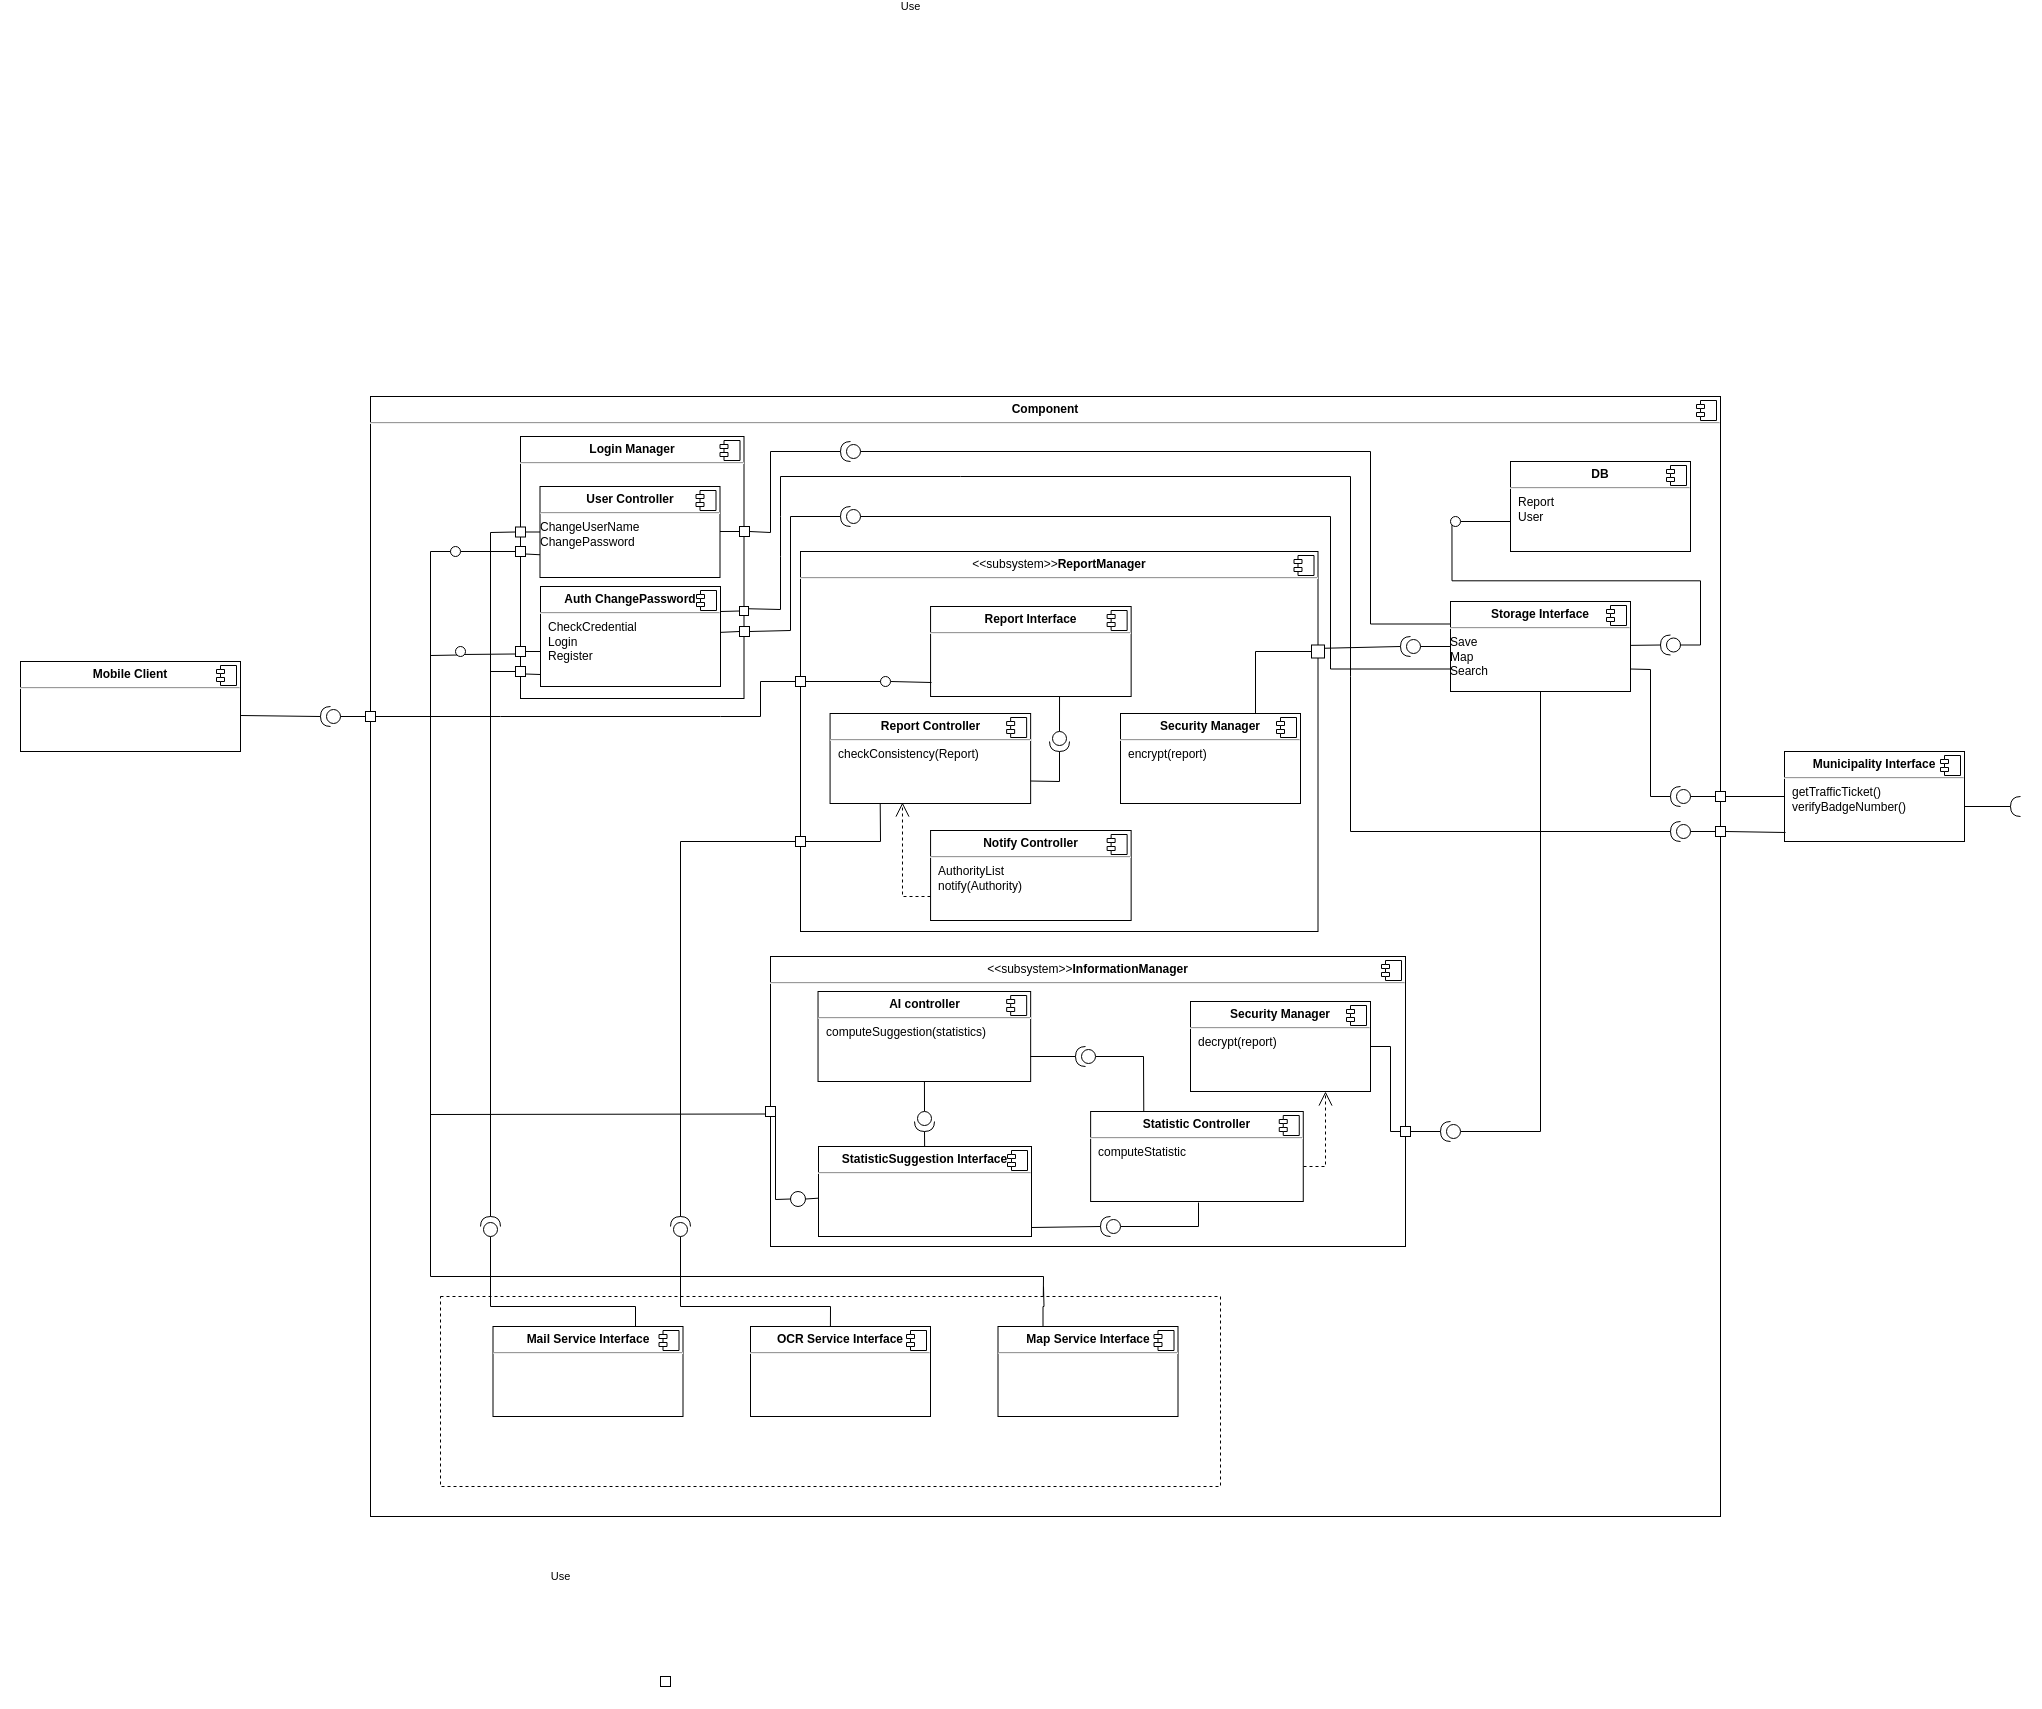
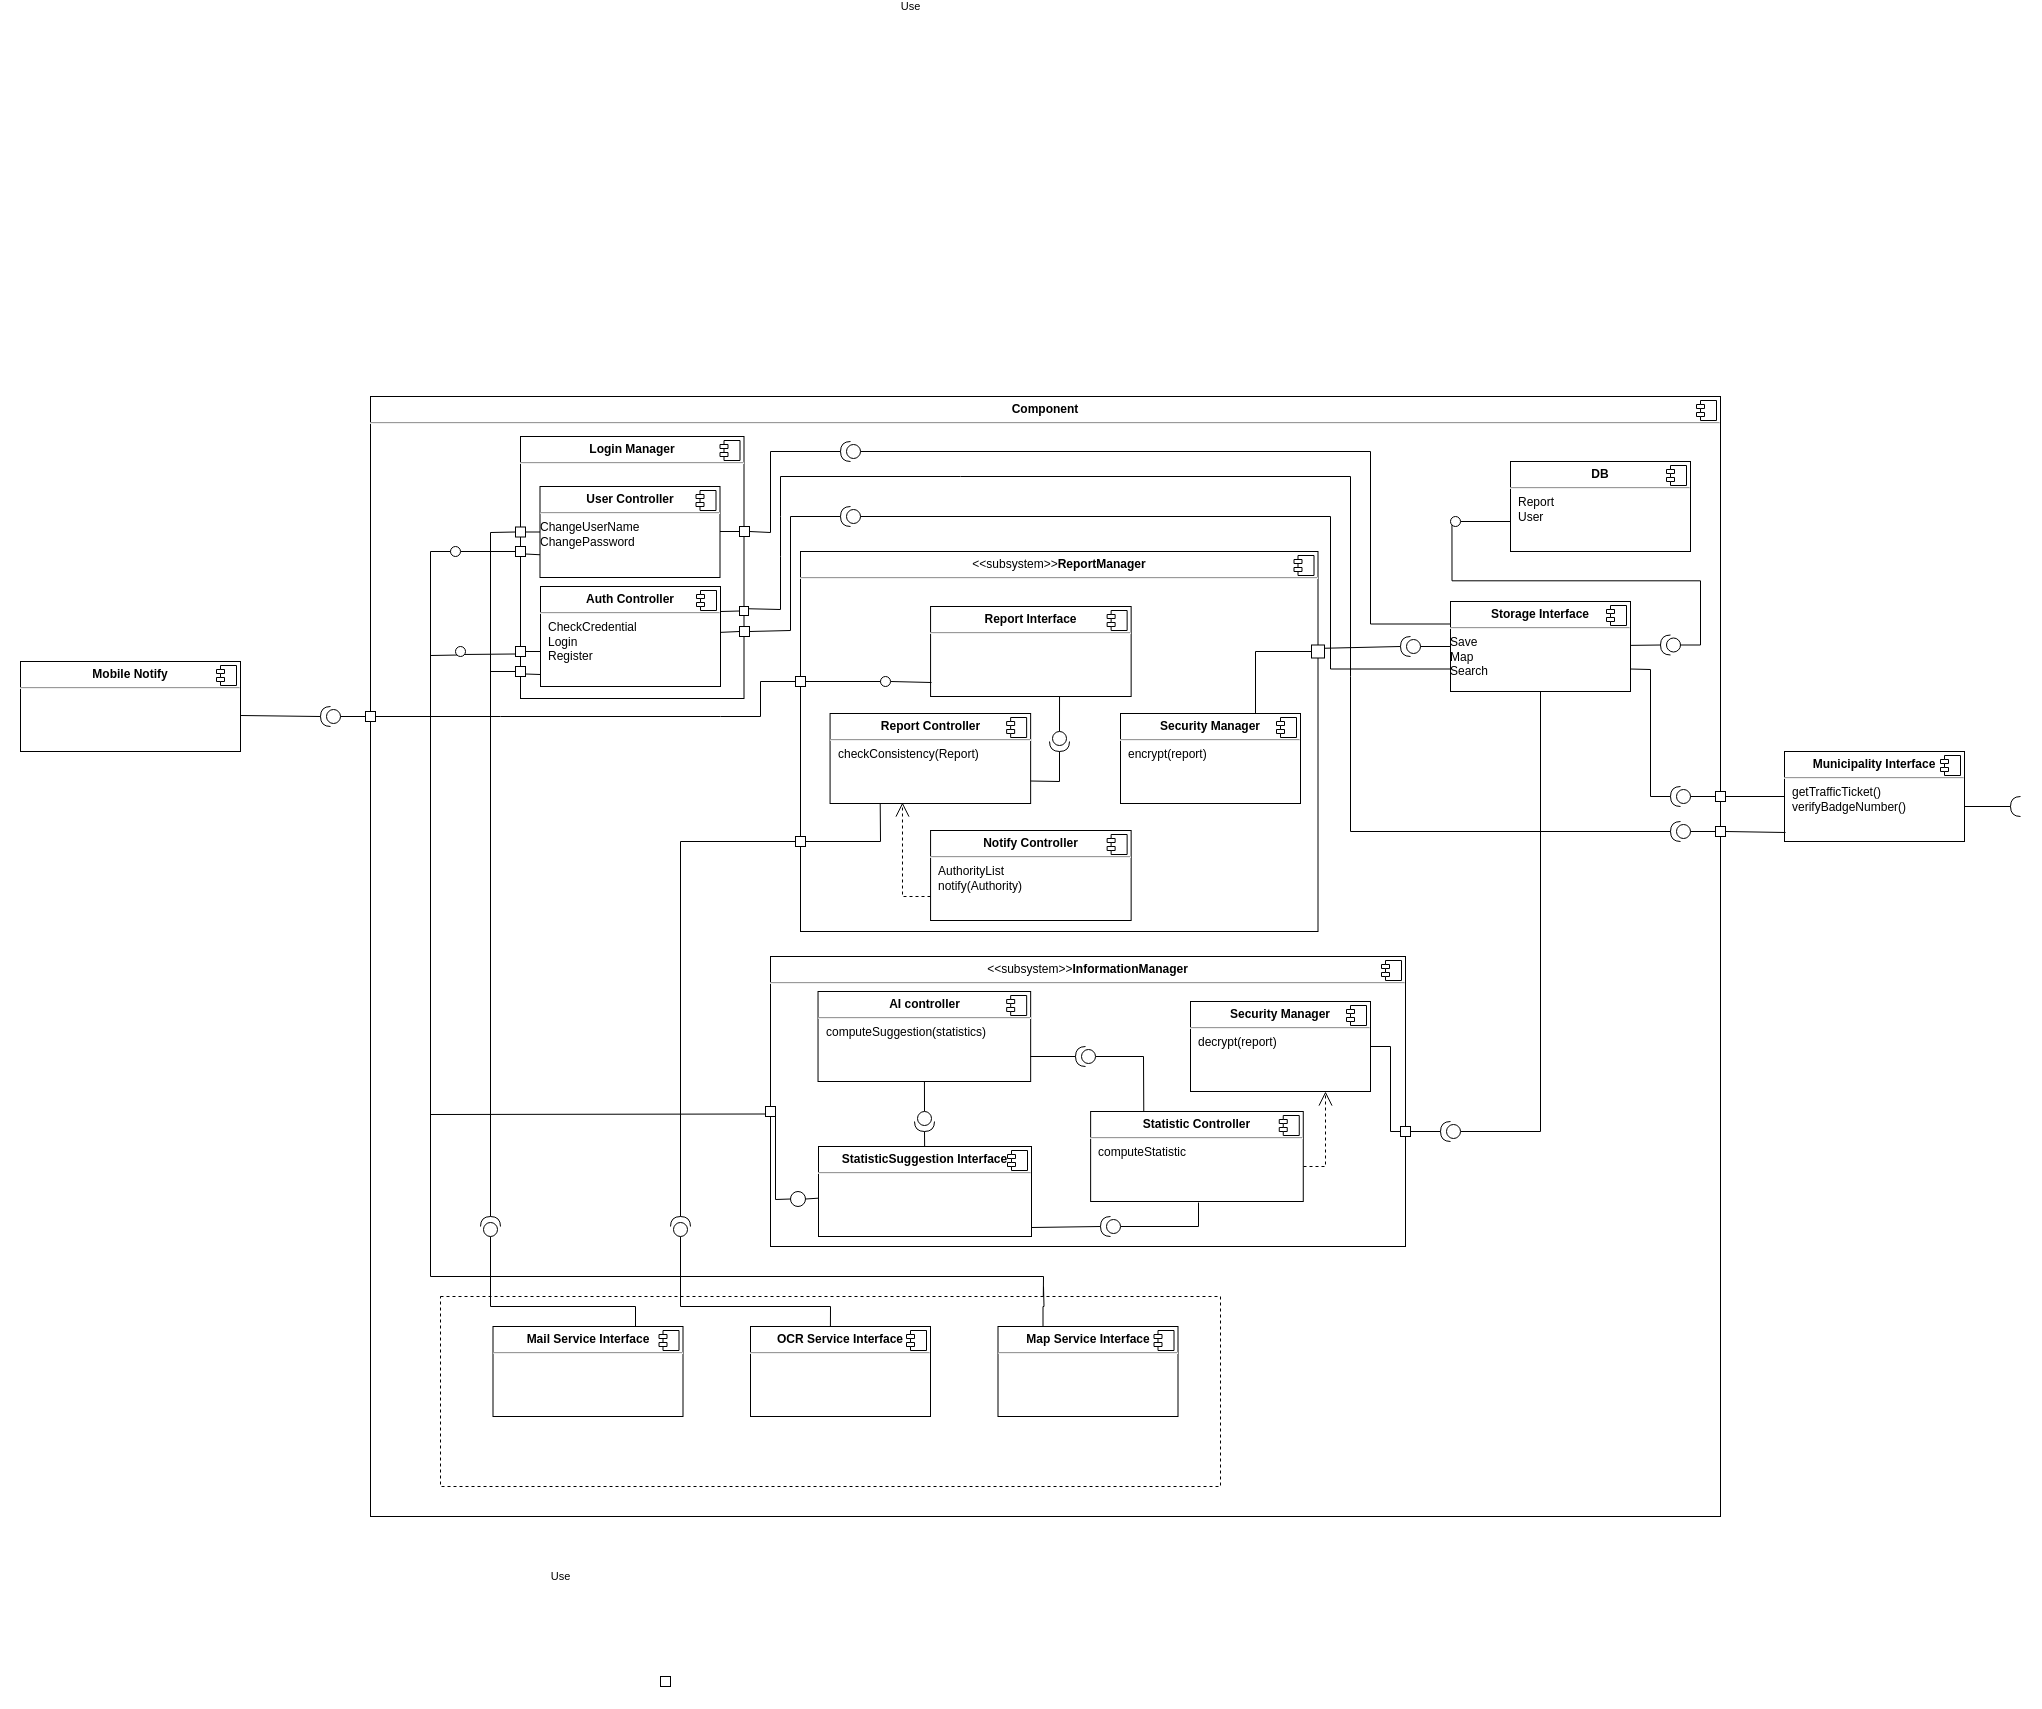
node "Auth ChangePassword CheckCredential Login Register": label "Auth ChangePassword CheckCredential Login Register" -> "Auth Controller CheckCredential Login Register"
node "Mobile Client": label "Mobile Client" -> "Mobile Notify"
